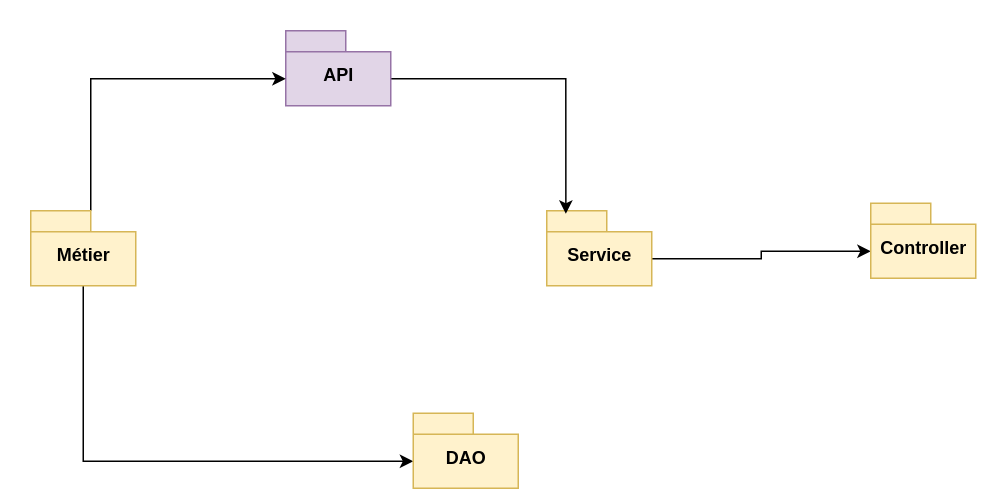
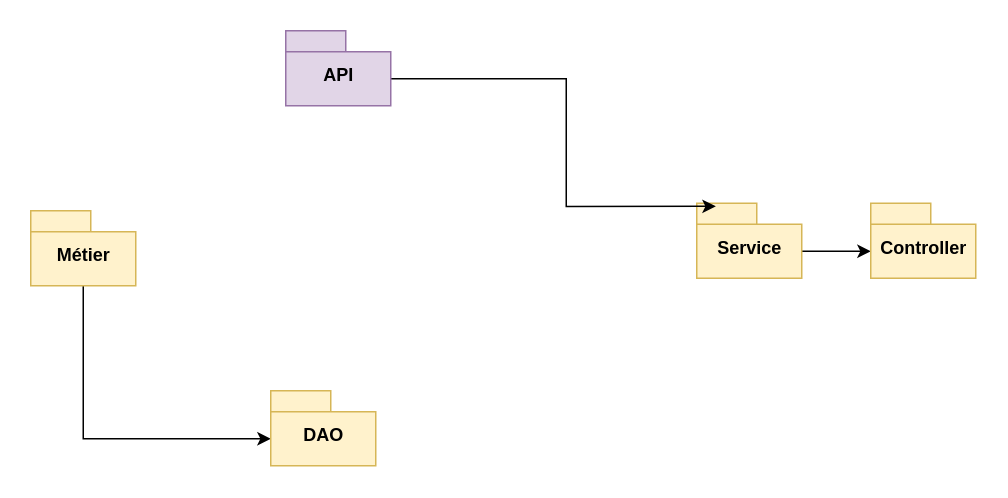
edge "Métier" -> "API": removed
node "Service": moved (599, 248) -> (749, 241)
node "DAO": moved (466, 451) -> (323, 428)
